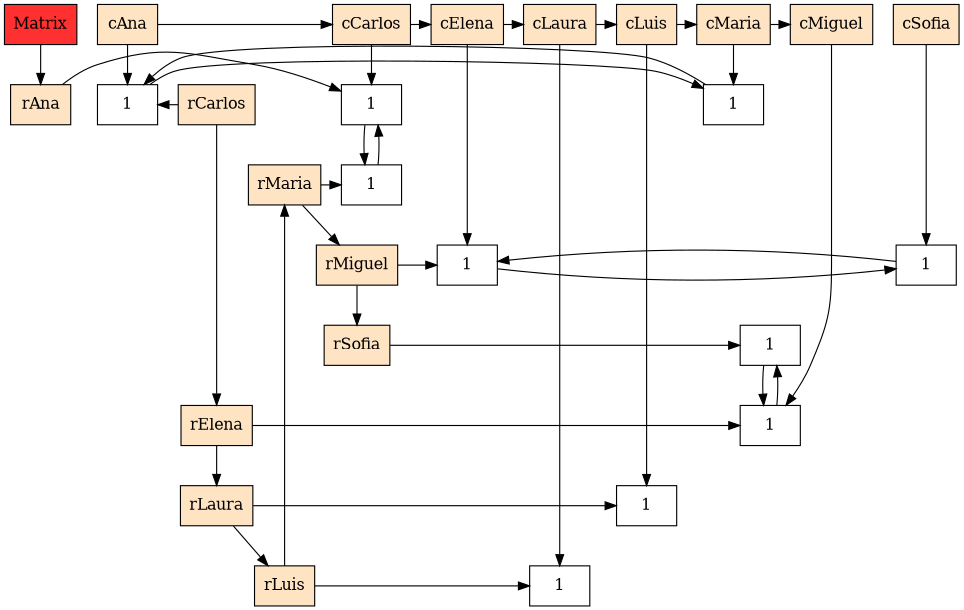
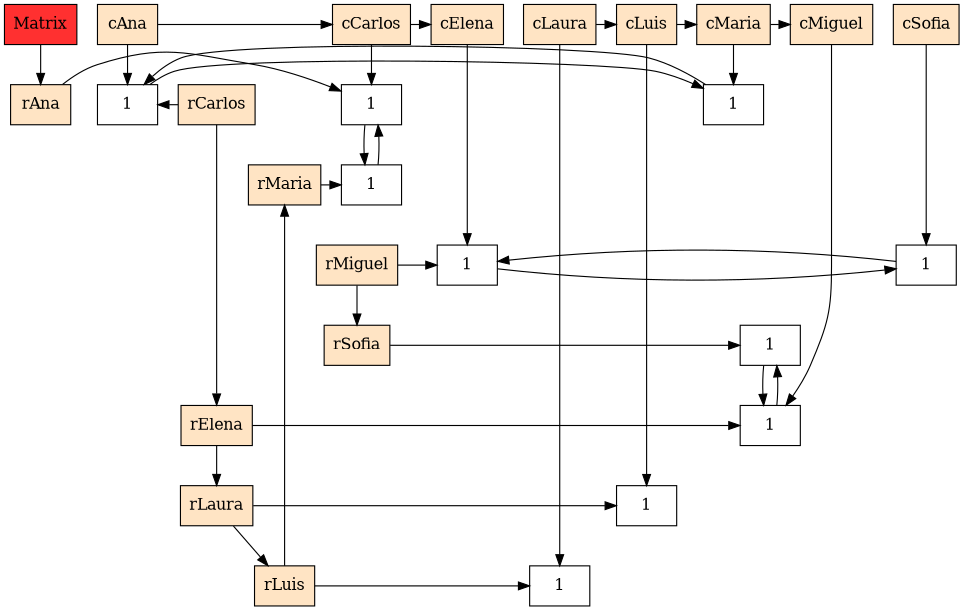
edge "cElena" -> "cLaura": removed
edge "rMaria" -> "rMiguel": removed
